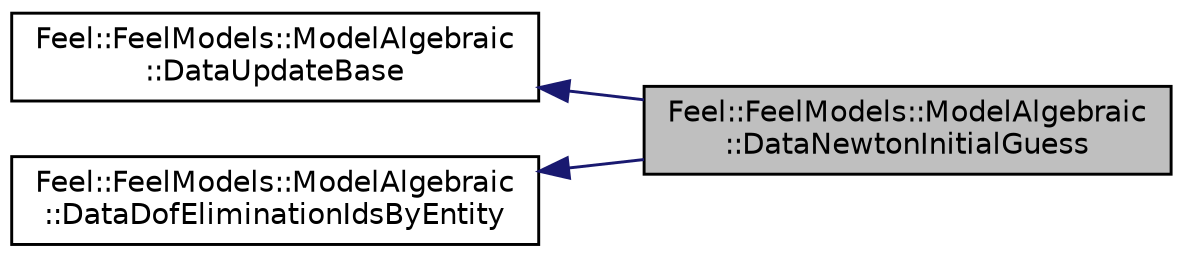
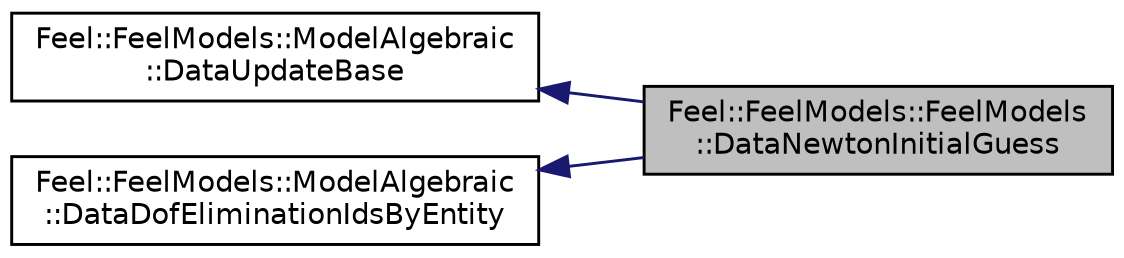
node "Feel::FeelModels::ModelAlgebraic ::DataNewtonInitialGuess": label "Feel::FeelModels::ModelAlgebraic ::DataNewtonInitialGuess" -> "Feel::FeelModels::FeelModels ::DataNewtonInitialGuess"
